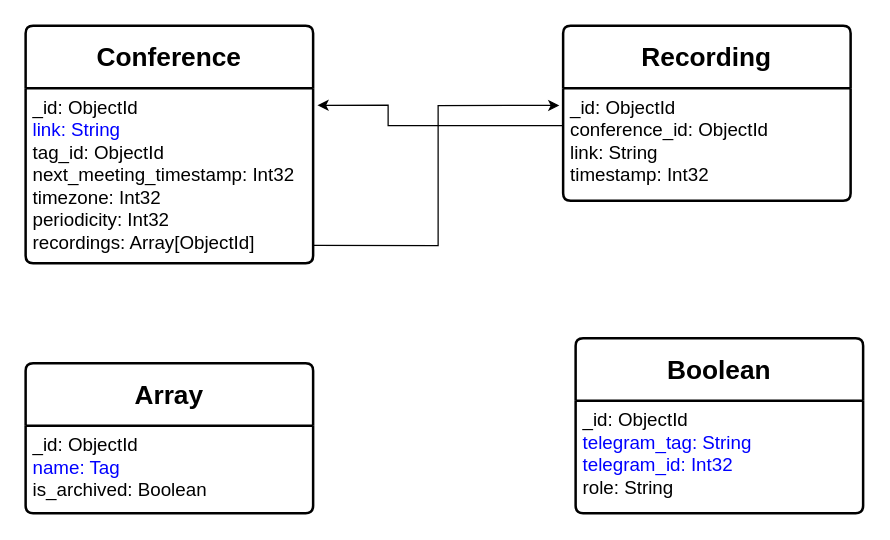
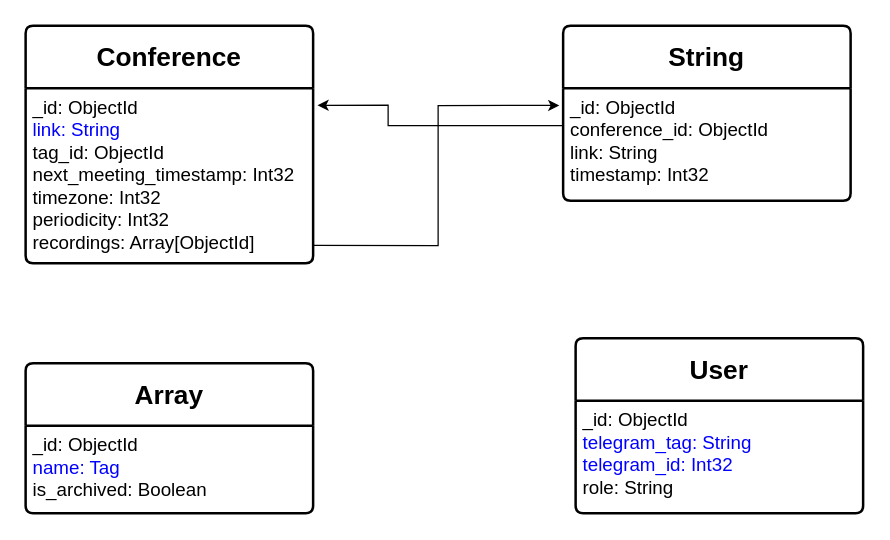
node "Recording": label "Recording" -> "String"
node "Boolean": label "Boolean" -> "User"
